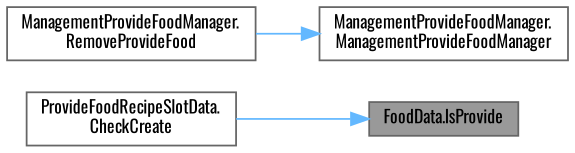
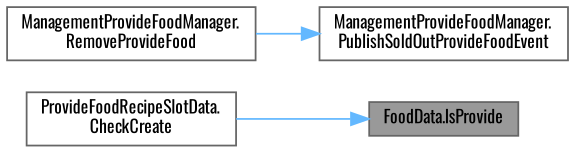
node "ManagementProvideFoodManager. ManagementProvideFoodManager": label "ManagementProvideFoodManager. ManagementProvideFoodManager" -> "ManagementProvideFoodManager. PublishSoldOutProvideFoodEvent"
